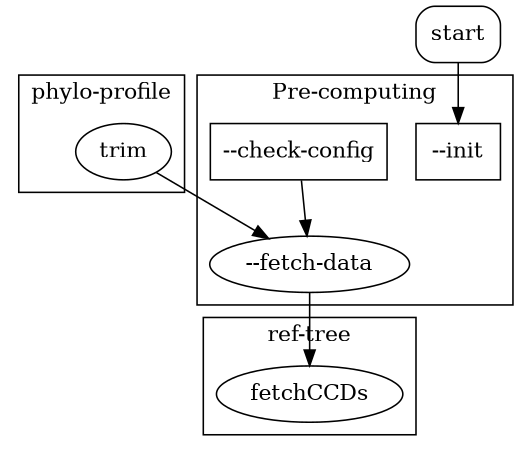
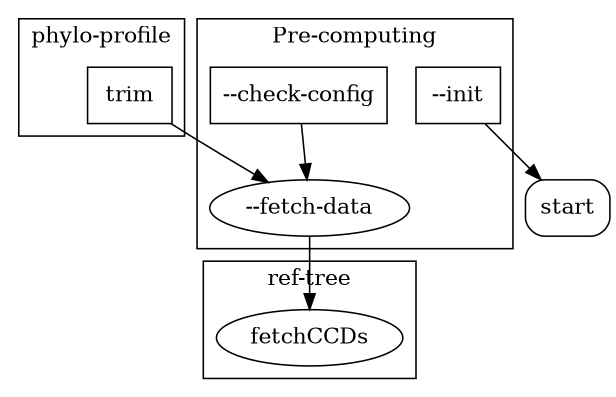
edge "start" -> "--init": reversed
node "trim": shape ellipse -> box
